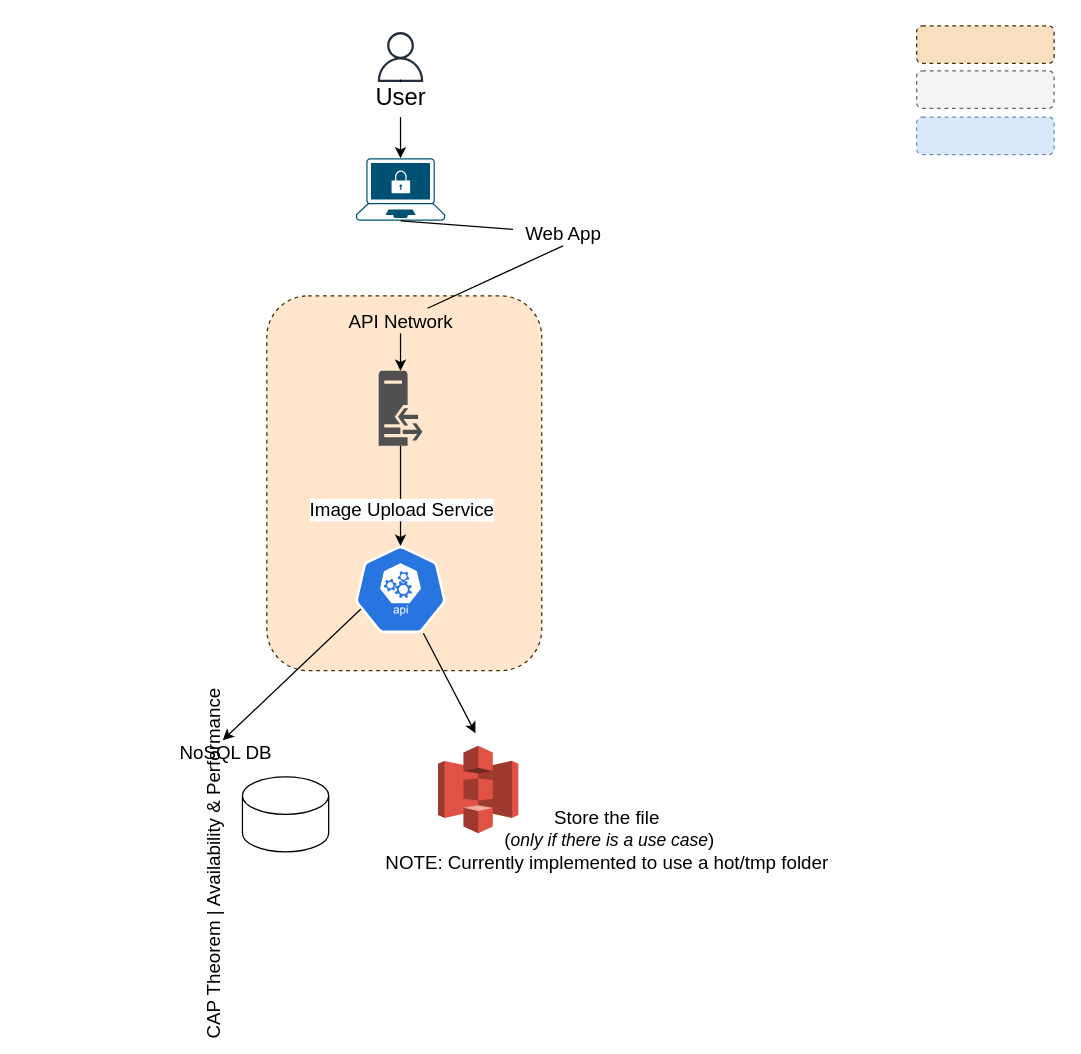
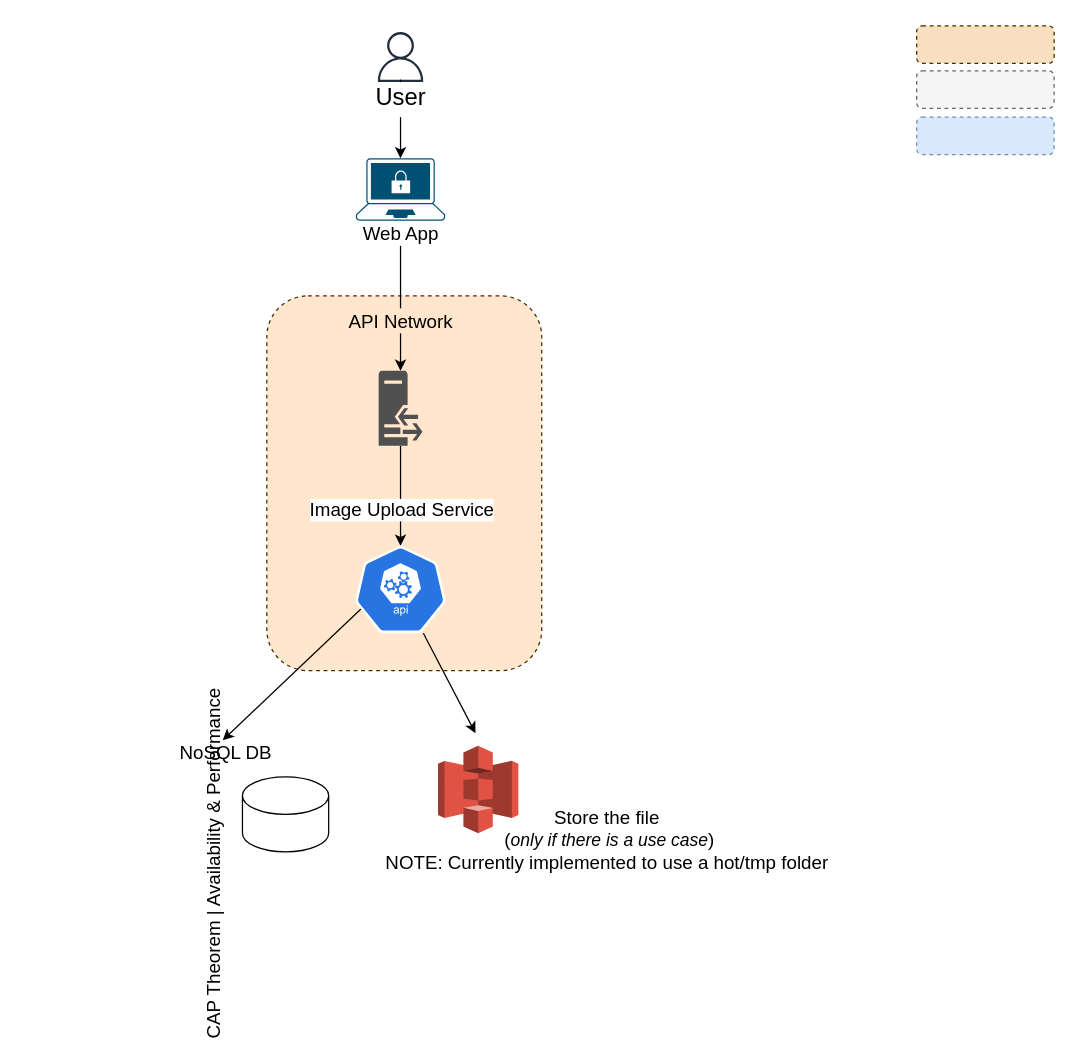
node "Web App": moved (563, 233) -> (401, 233)
